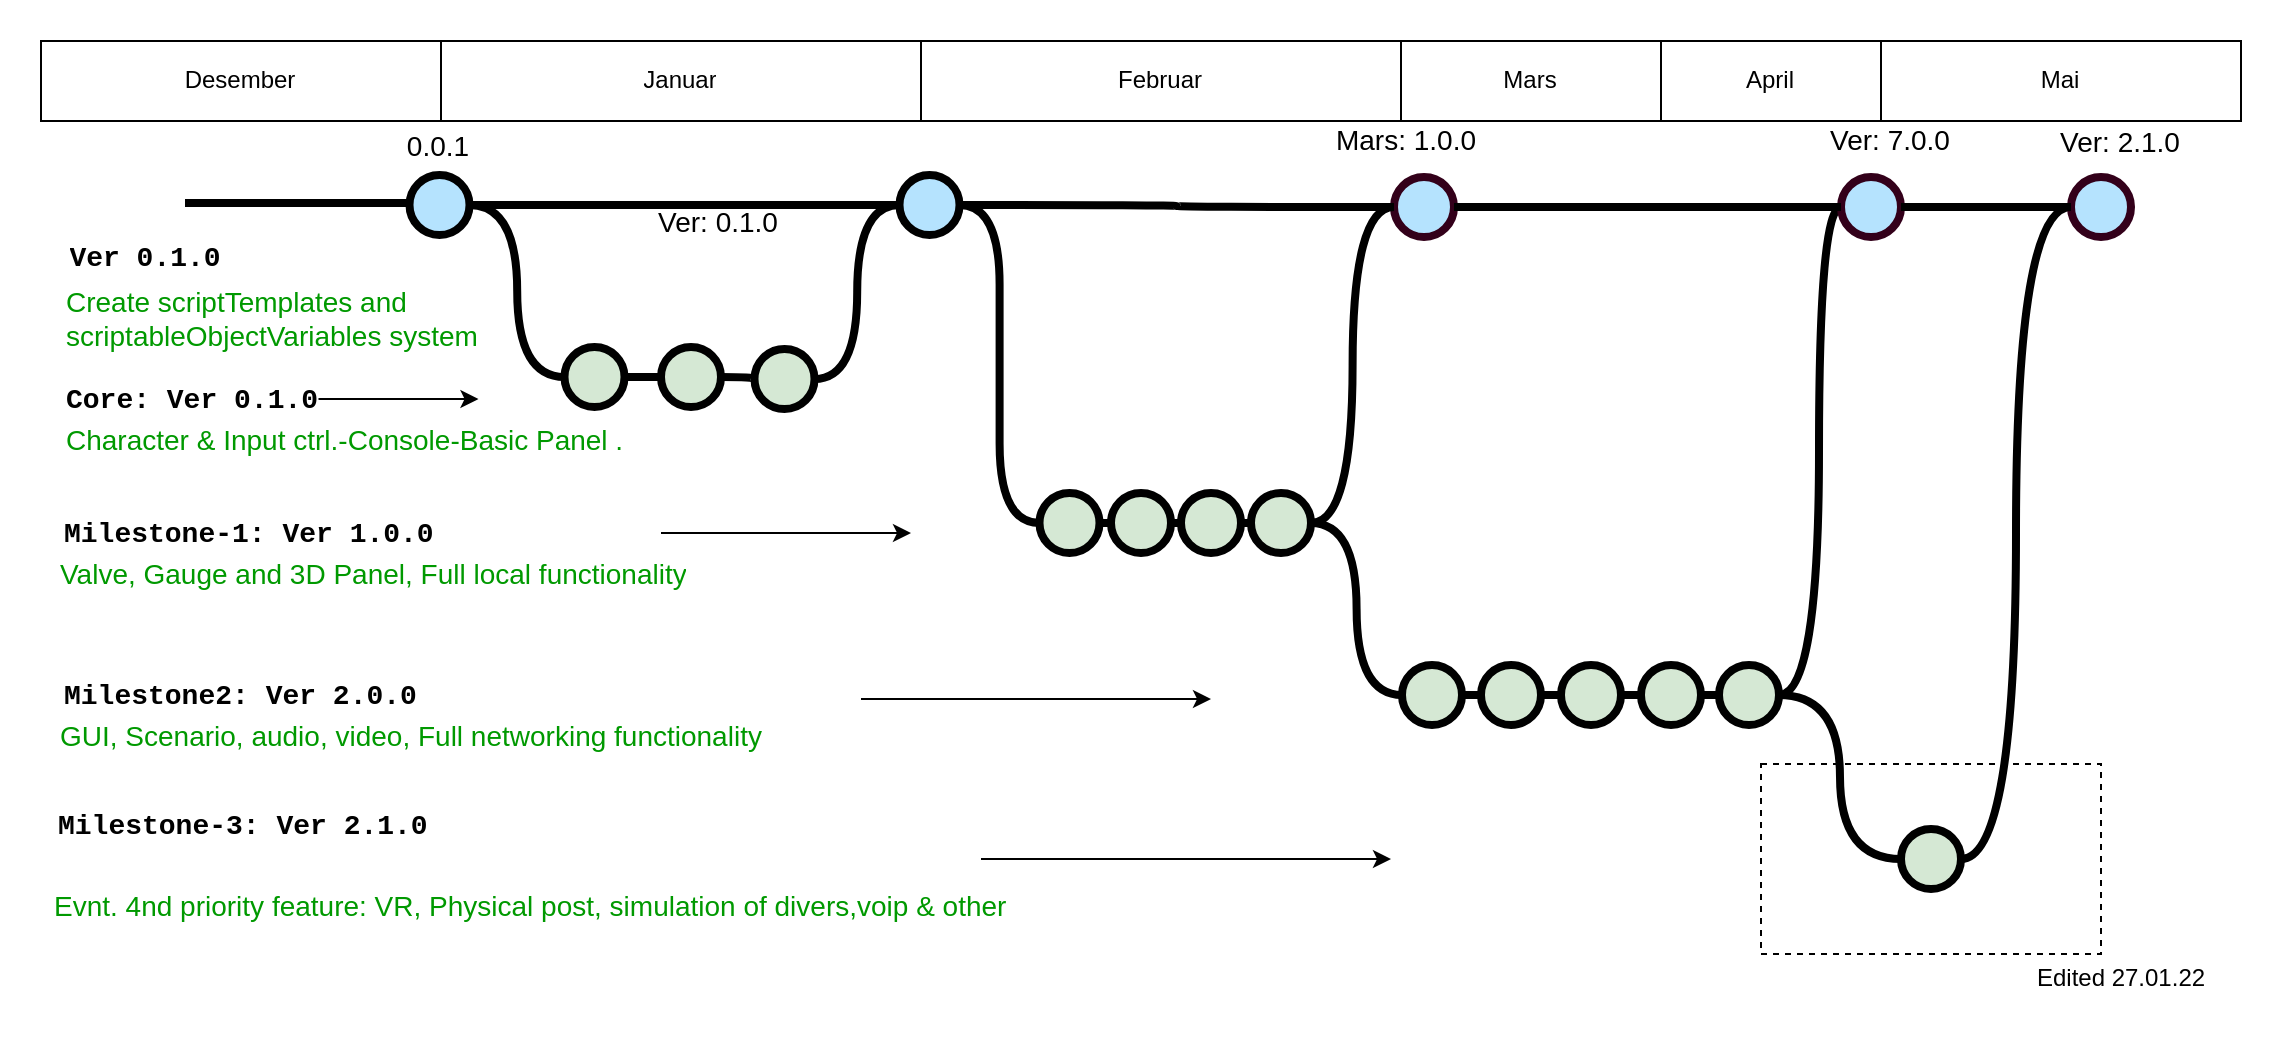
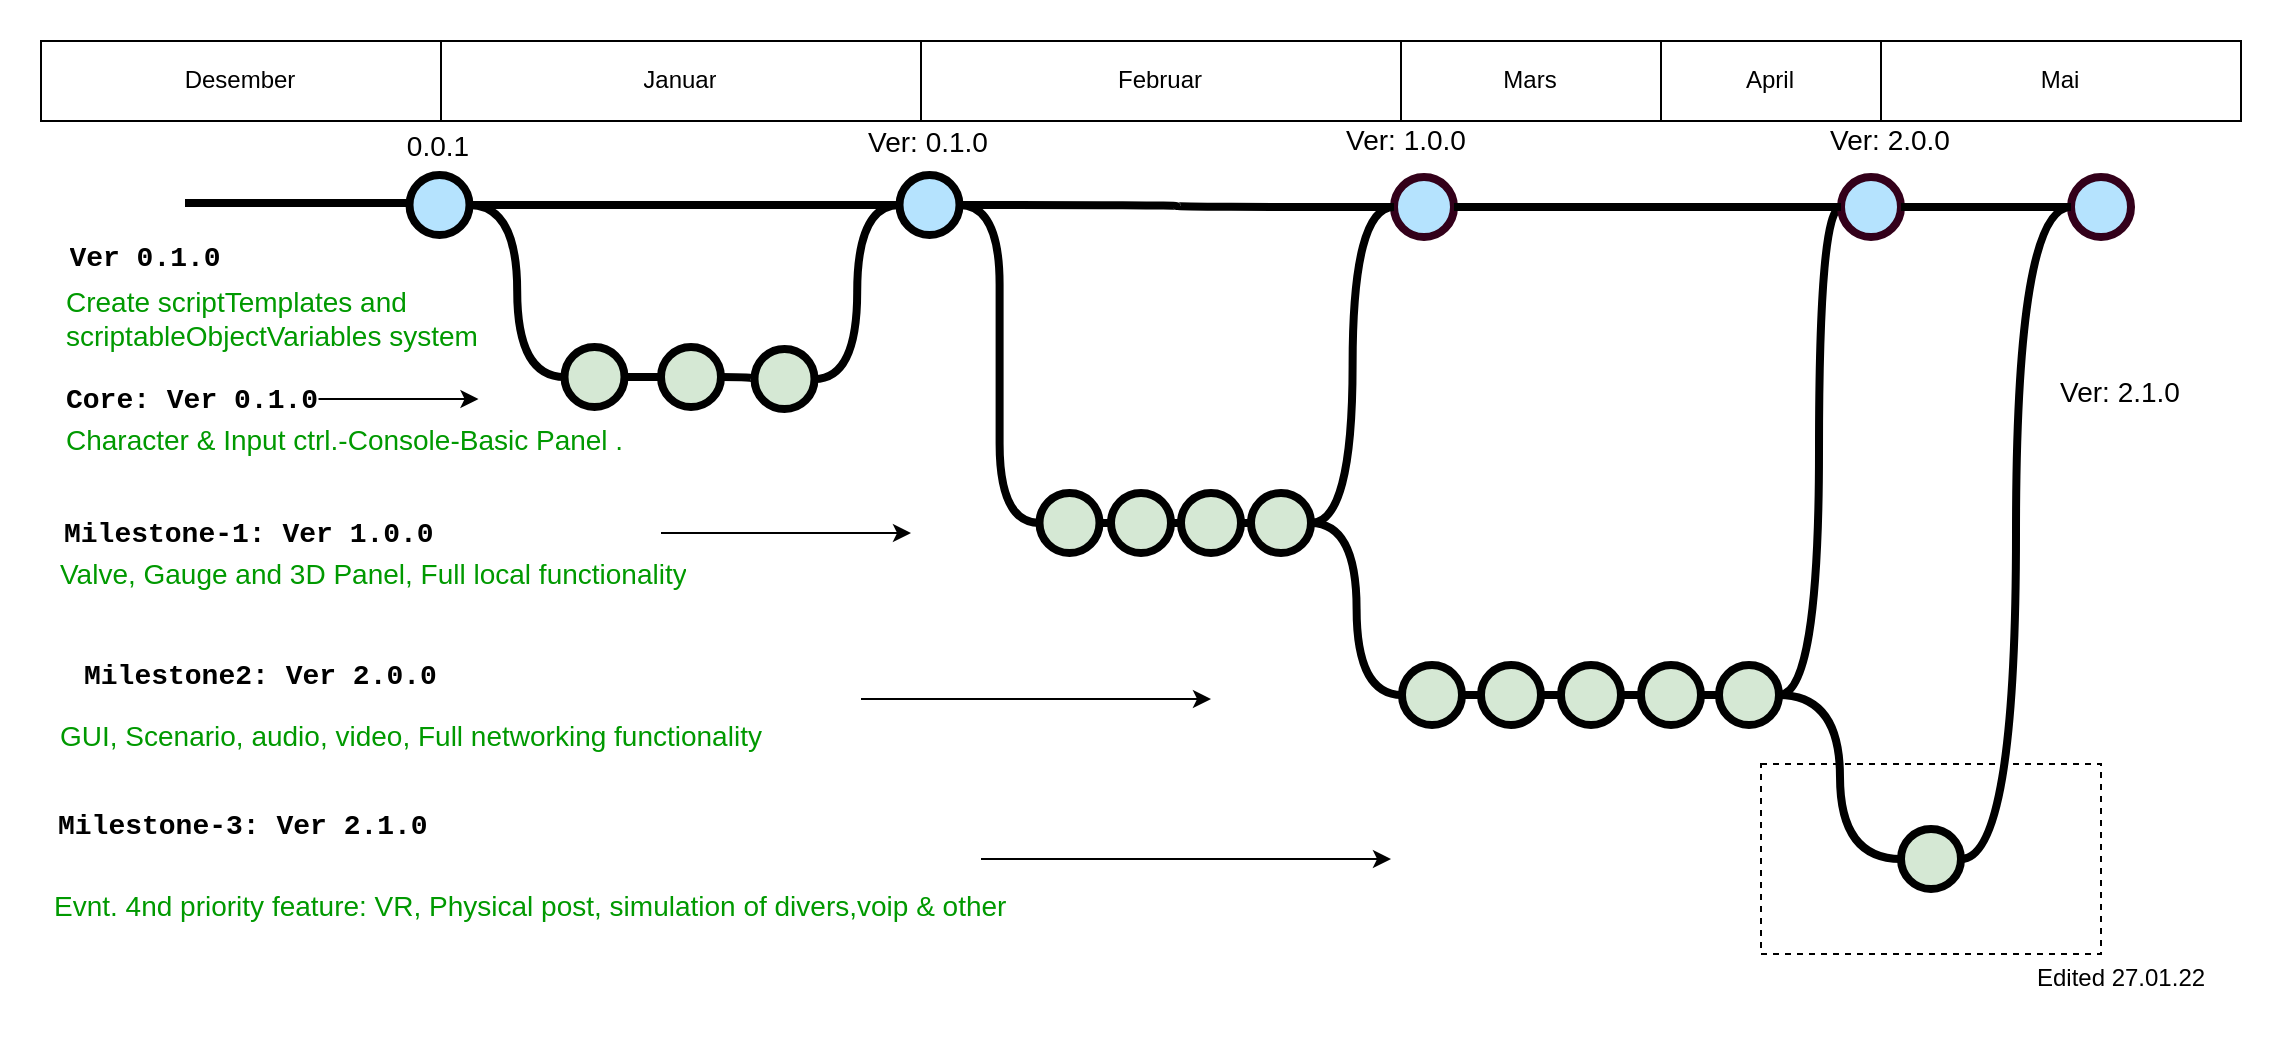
node "Mars: 1.0.0": label "Mars: 1.0.0" -> "Ver: 1.0.0"
node "Ver: 7.0.0": label "Ver: 7.0.0" -> "Ver: 2.0.0"
node "Ver: 2.1.0": moved (2121, 141) -> (2121, 391)
node "Ver: 0.1.0": moved (720, 221) -> (930, 141)
node "Milestone2: Ver 2.0.0": moved (321, 695) -> (341, 675)
